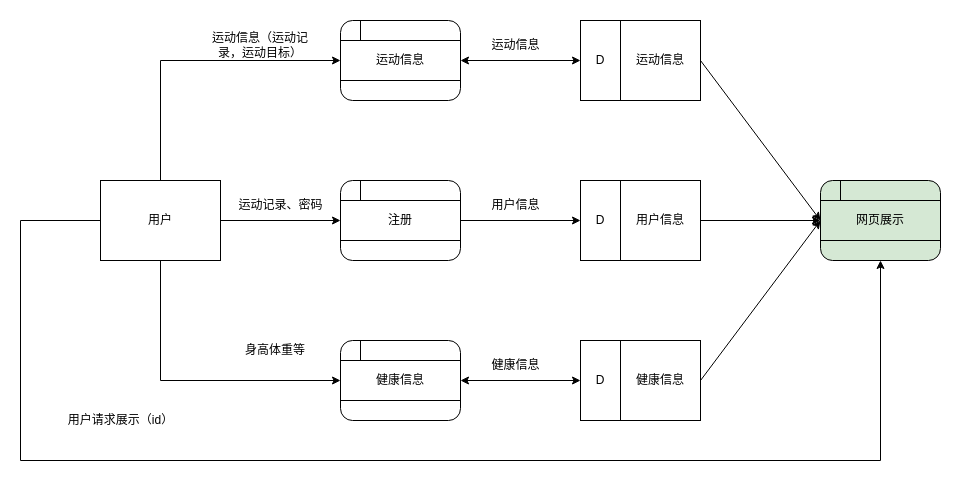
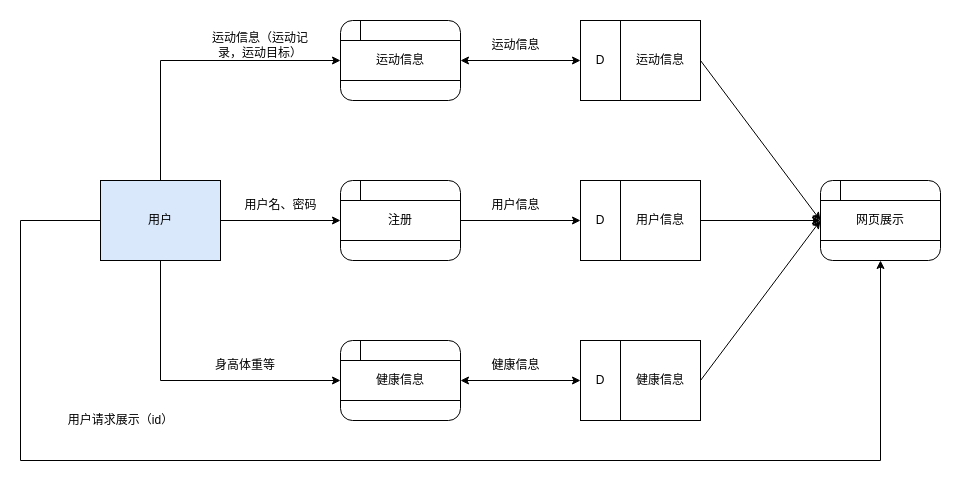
node "运动记录、密码": label "运动记录、密码" -> "用户名、密码"
node "用户": fillcolor #ffffff -> #dae8fc
node "网页展示": fillcolor #d5e8d4 -> #ffffff
node "身高体重等": moved (276, 351) -> (246, 366)
